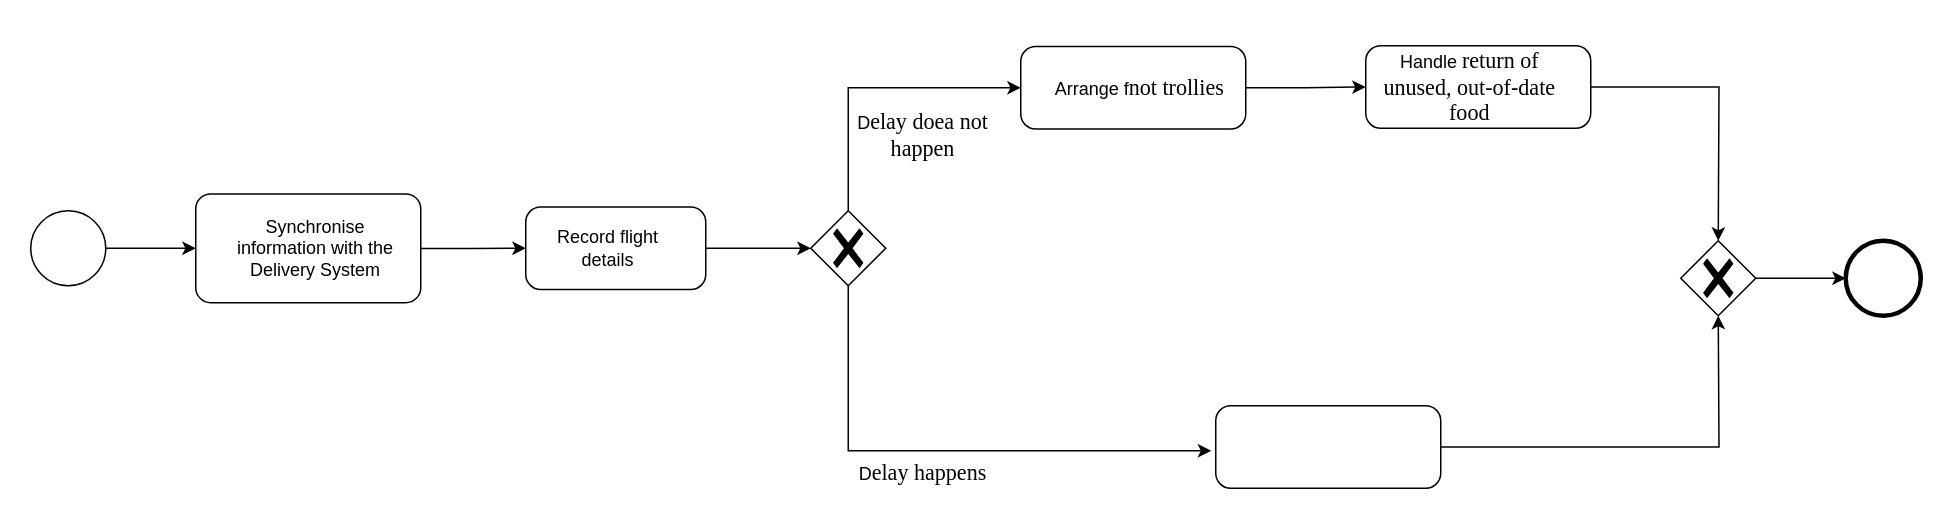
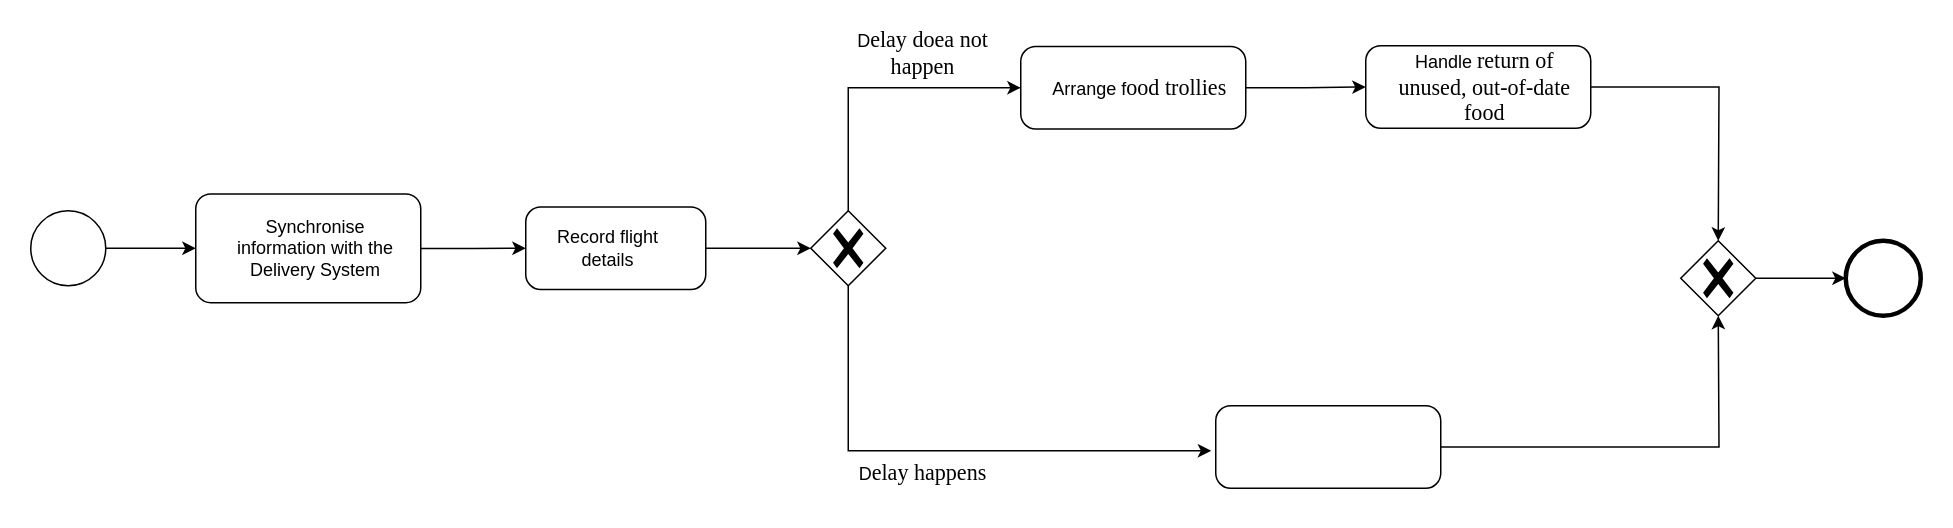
node "Handle return of unused, out-of-date food": moved (1470, 87) -> (1485, 87)
node "Arrange fnot trollies": label "Arrange fnot trollies" -> "Arrange food trollies"
node "Delay doea not happen": moved (923, 136) -> (923, 53)
